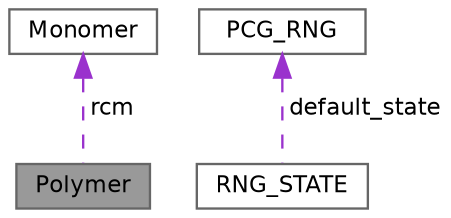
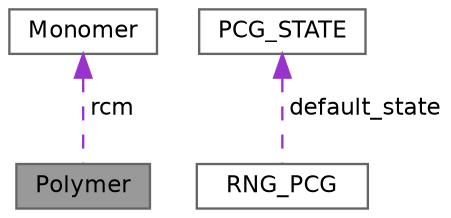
node "PCG_RNG": label "PCG_RNG" -> "PCG_STATE"
node "RNG_STATE": label "RNG_STATE" -> "RNG_PCG"
